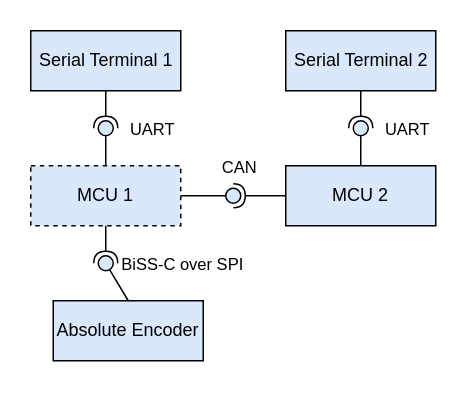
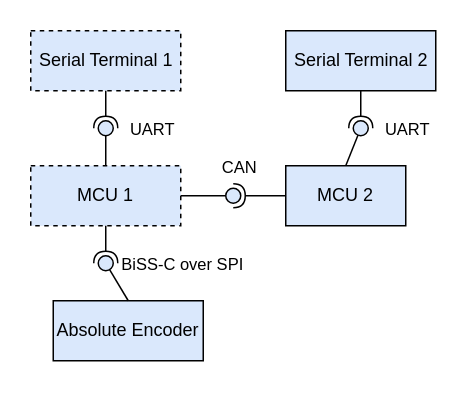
node "Serial Terminal 1": style solid -> dashed
node "MCU 2": size 150x60 -> 120x60
